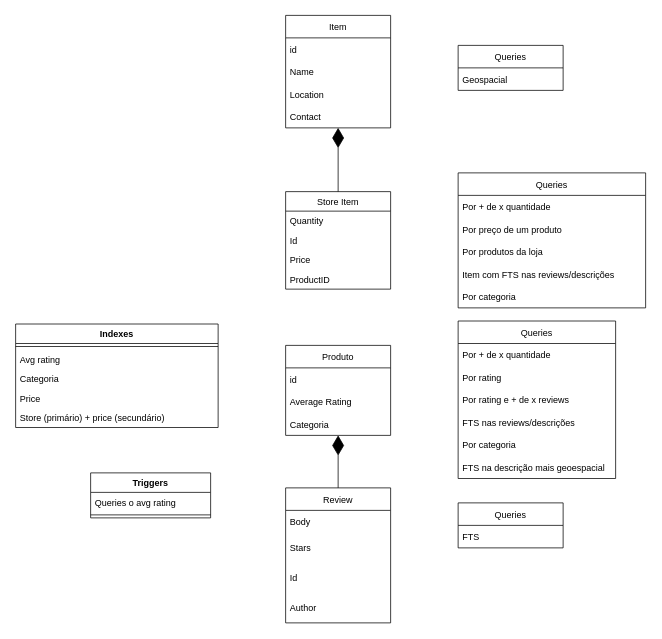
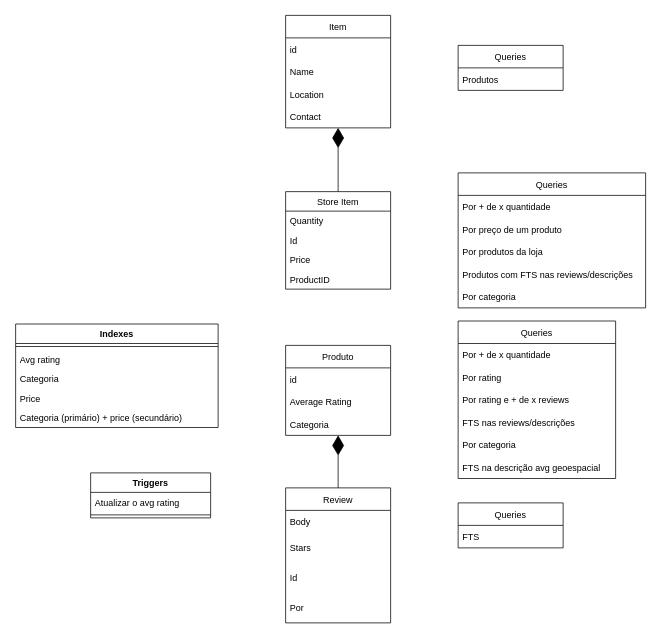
node "Geospacial": label "Geospacial" -> "Produtos"
node "Item com FTS nas reviews/descrições": label "Item com FTS nas reviews/descrições" -> "Produtos com FTS nas reviews/descrições"
node "Store (primário) + price (secundário)": label "Store (primário) + price (secundário)" -> "Categoria (primário) + price (secundário)"
node "FTS na descrição mais geoespacial": label "FTS na descrição mais geoespacial" -> "FTS na descrição avg geoespacial"
node "Queries o avg rating": label "Queries o avg rating" -> "Atualizar o avg rating"
node "Author": label "Author" -> "Por"
